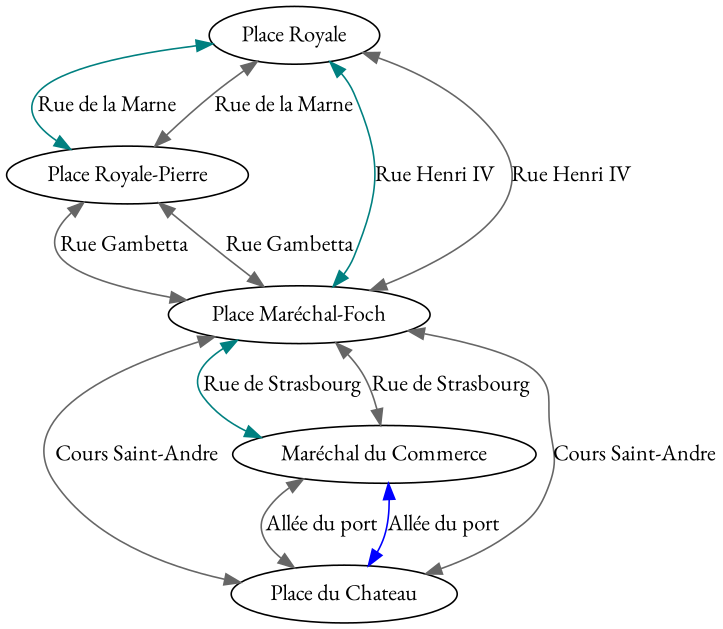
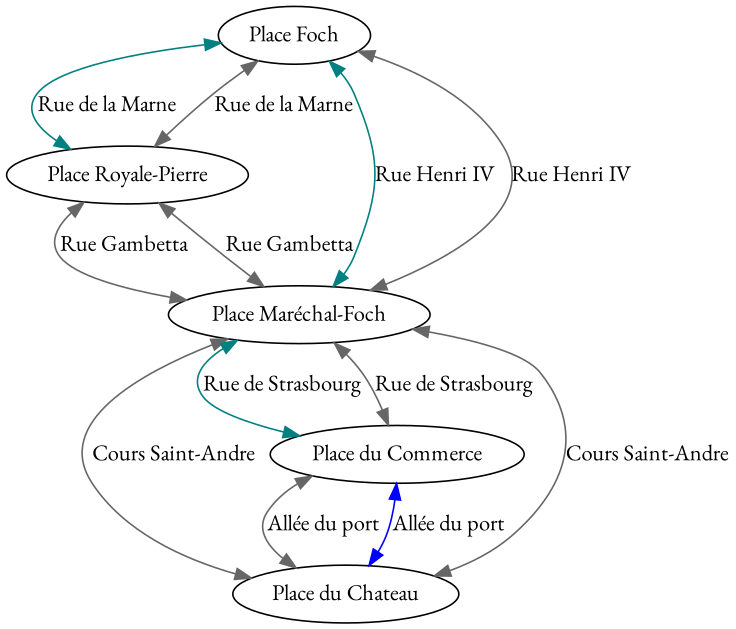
node "Place Royale": label "Place Royale" -> "Place Foch"
node "Maréchal du Commerce": label "Maréchal du Commerce" -> "Place du Commerce"
